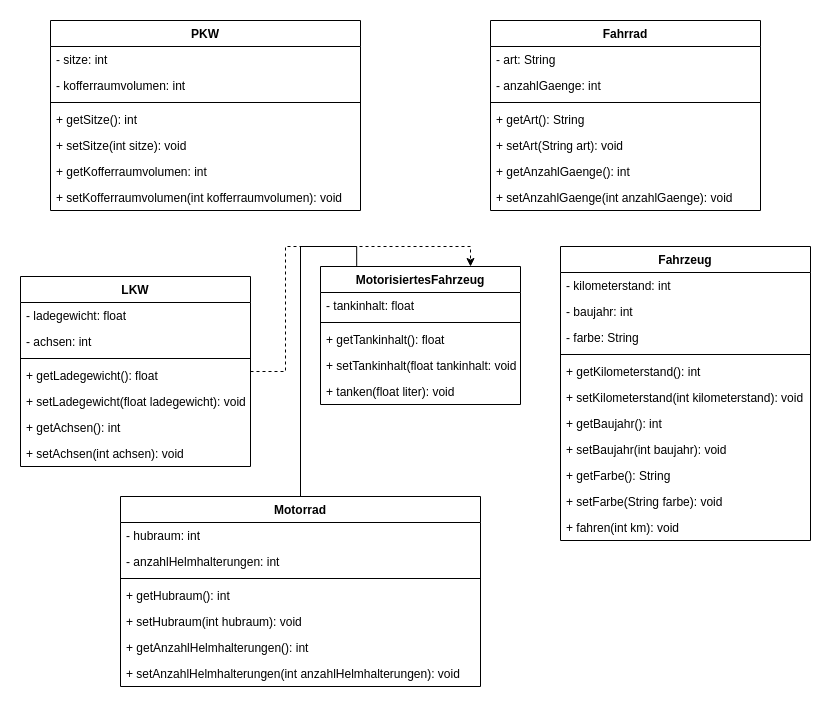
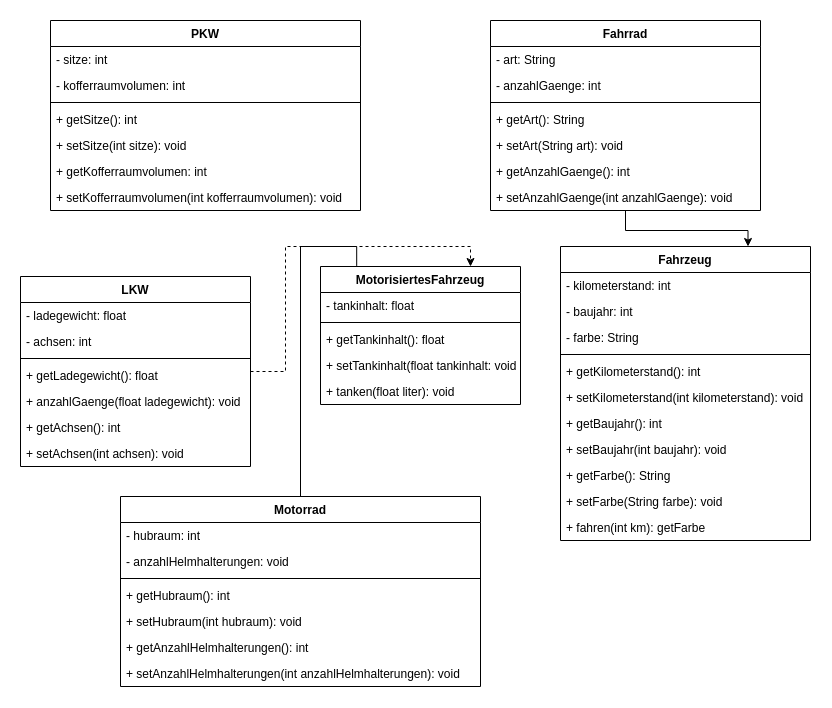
edge "Fahrrad" -> "Fahrzeug": added
node "+ setLadegewicht(float ladegewicht): void": label "+ setLadegewicht(float ladegewicht): void" -> "+ anzahlGaenge(float ladegewicht): void"
node "+ fahren(int km): void": label "+ fahren(int km): void" -> "+ fahren(int km): getFarbe"
node "- anzahlHelmhalterungen: int": label "- anzahlHelmhalterungen: int" -> "- anzahlHelmhalterungen: void"
